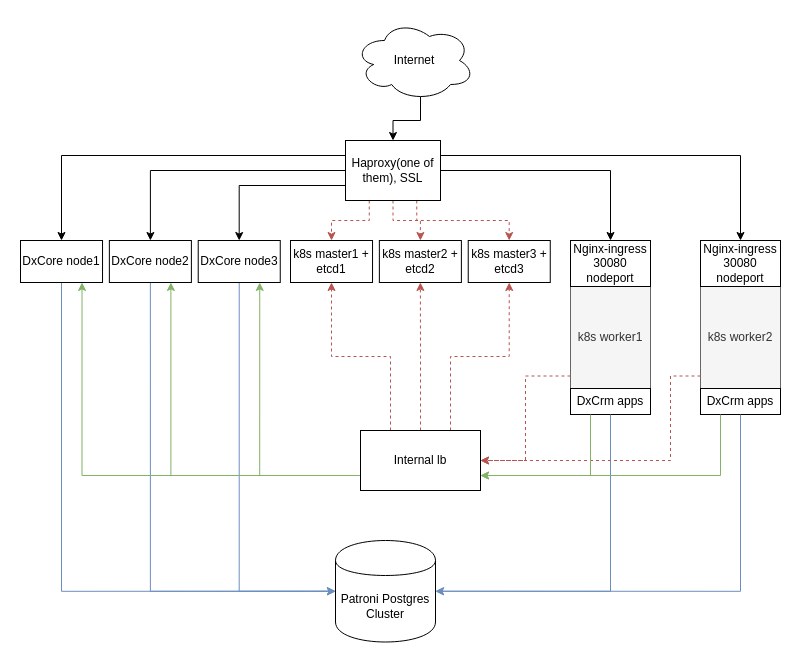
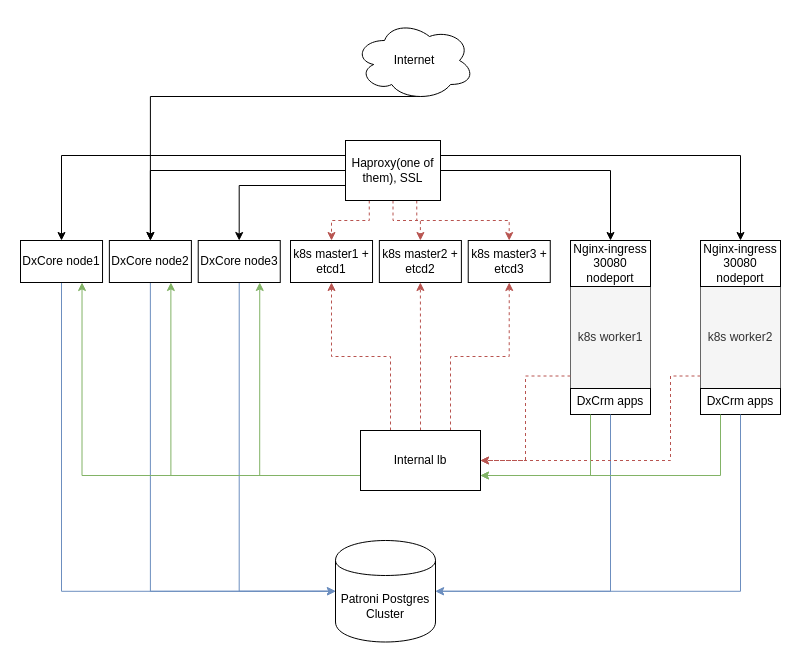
edge "Internet" -> "Haproxy(one of them), SSL": now "Internet" -> "DxCore node2"
